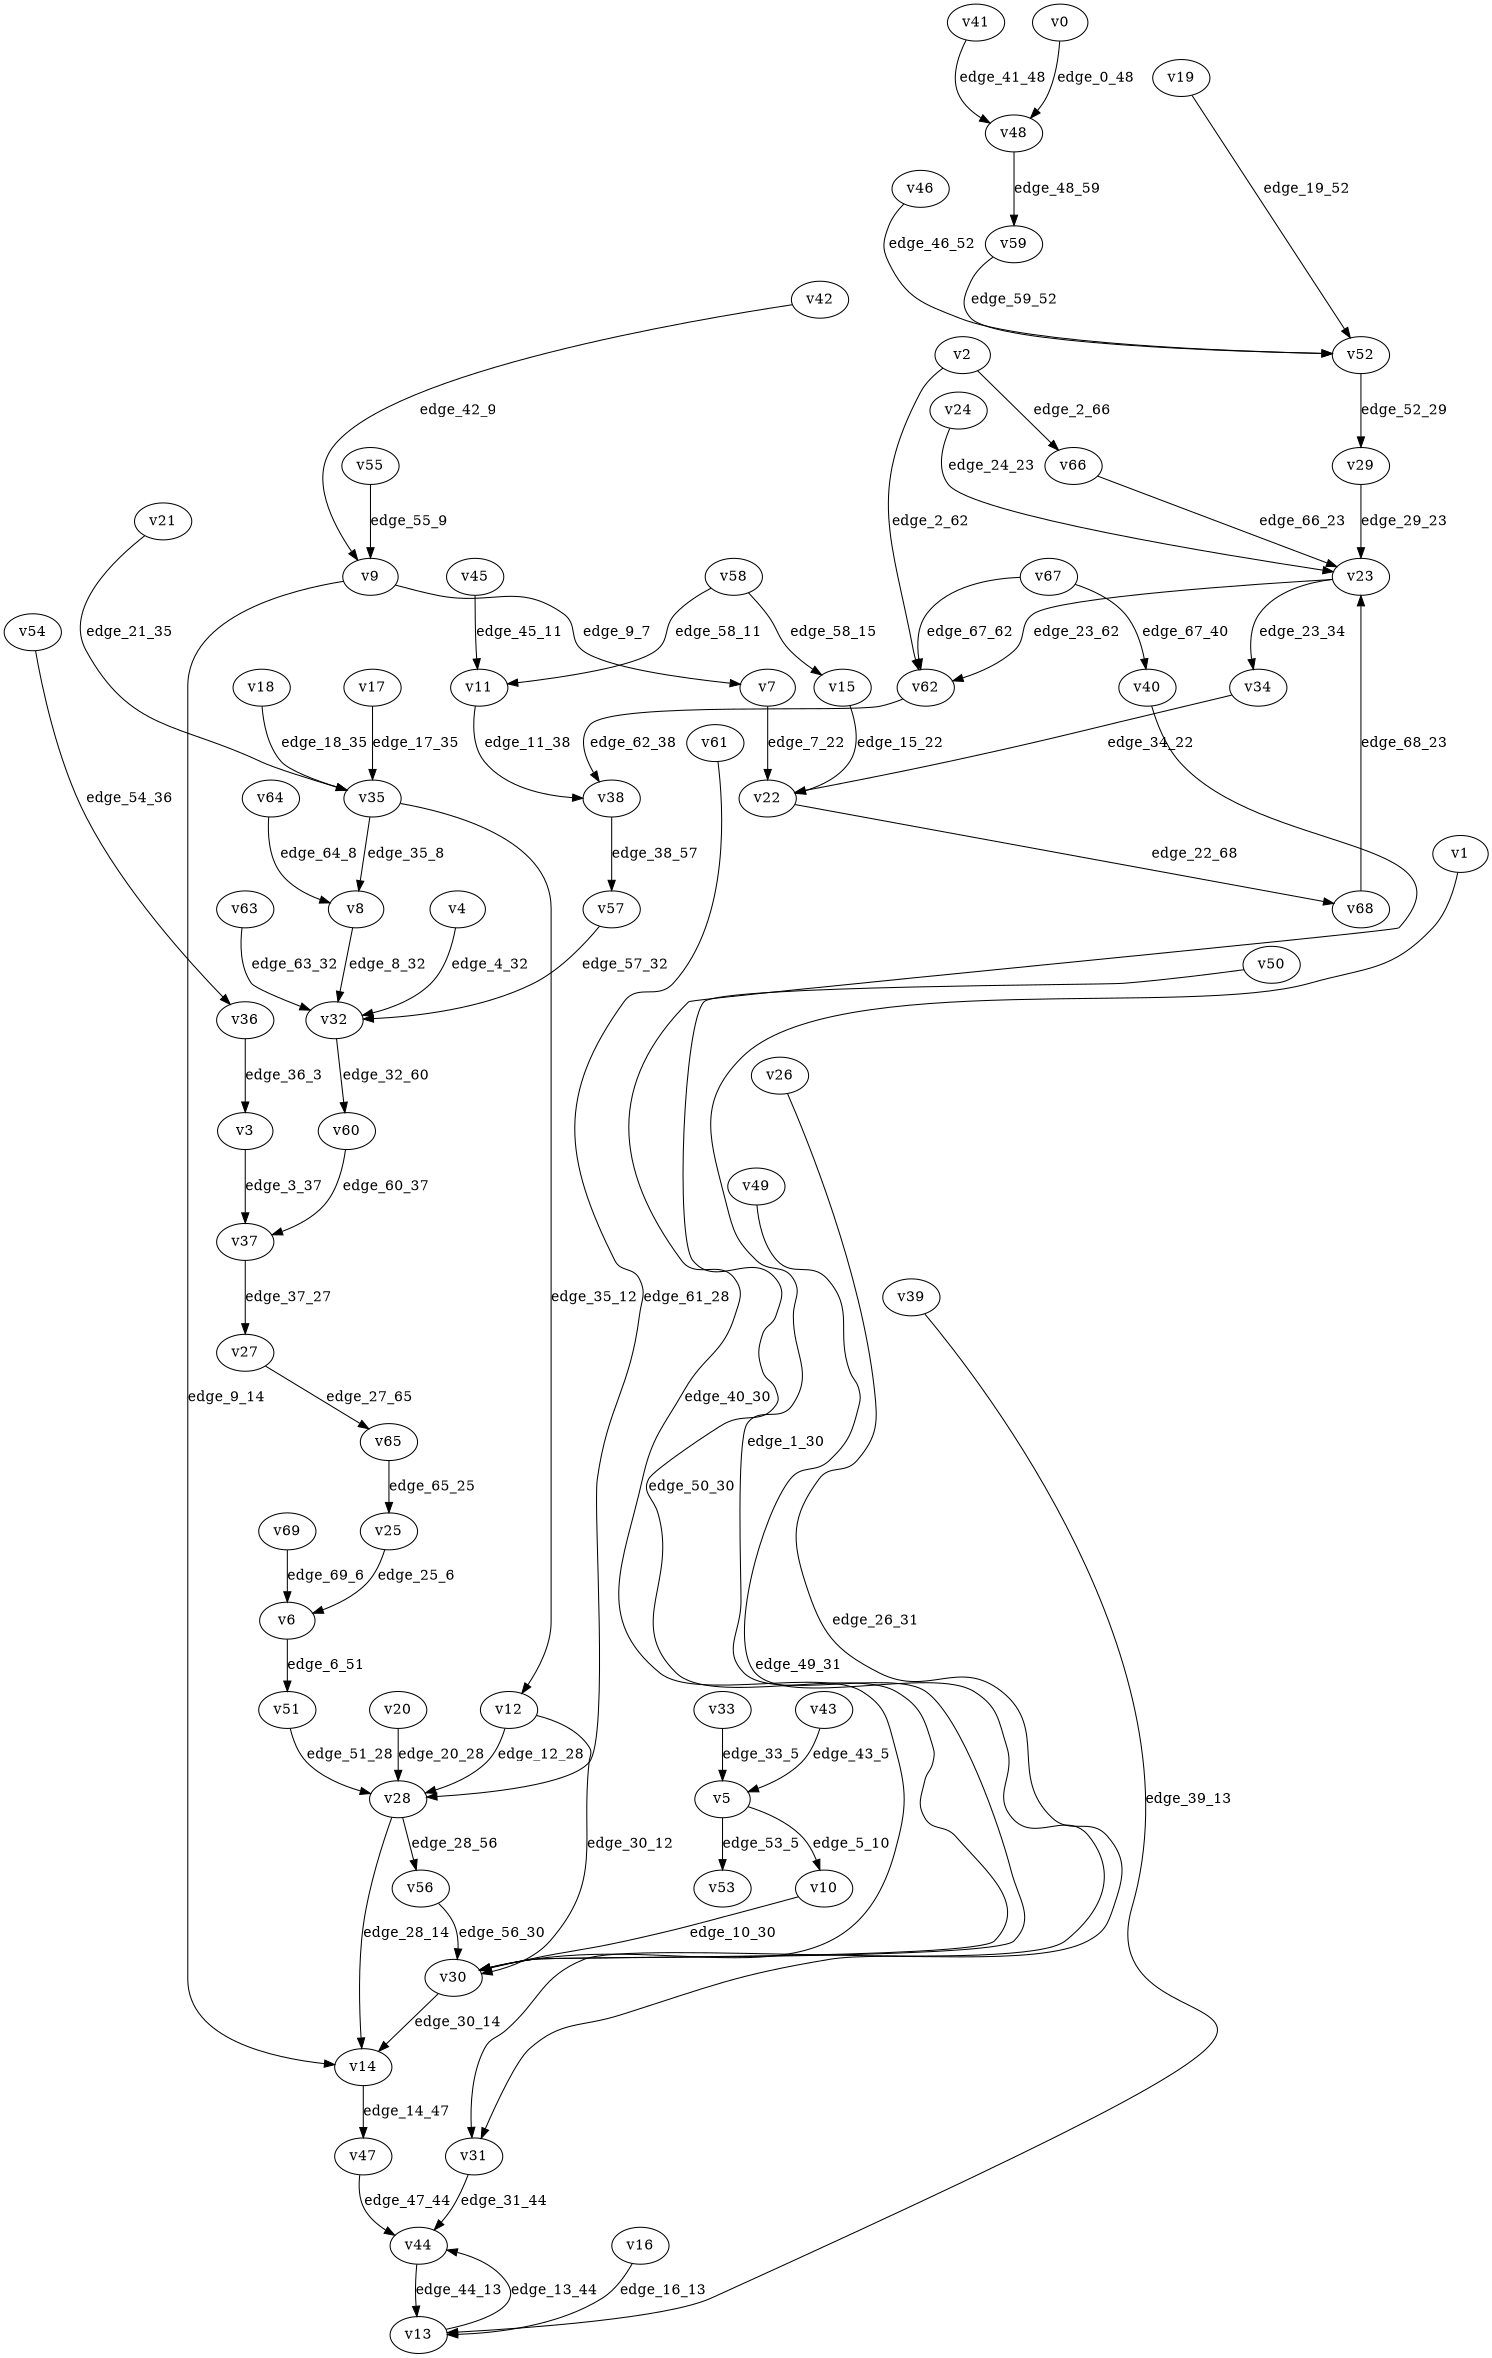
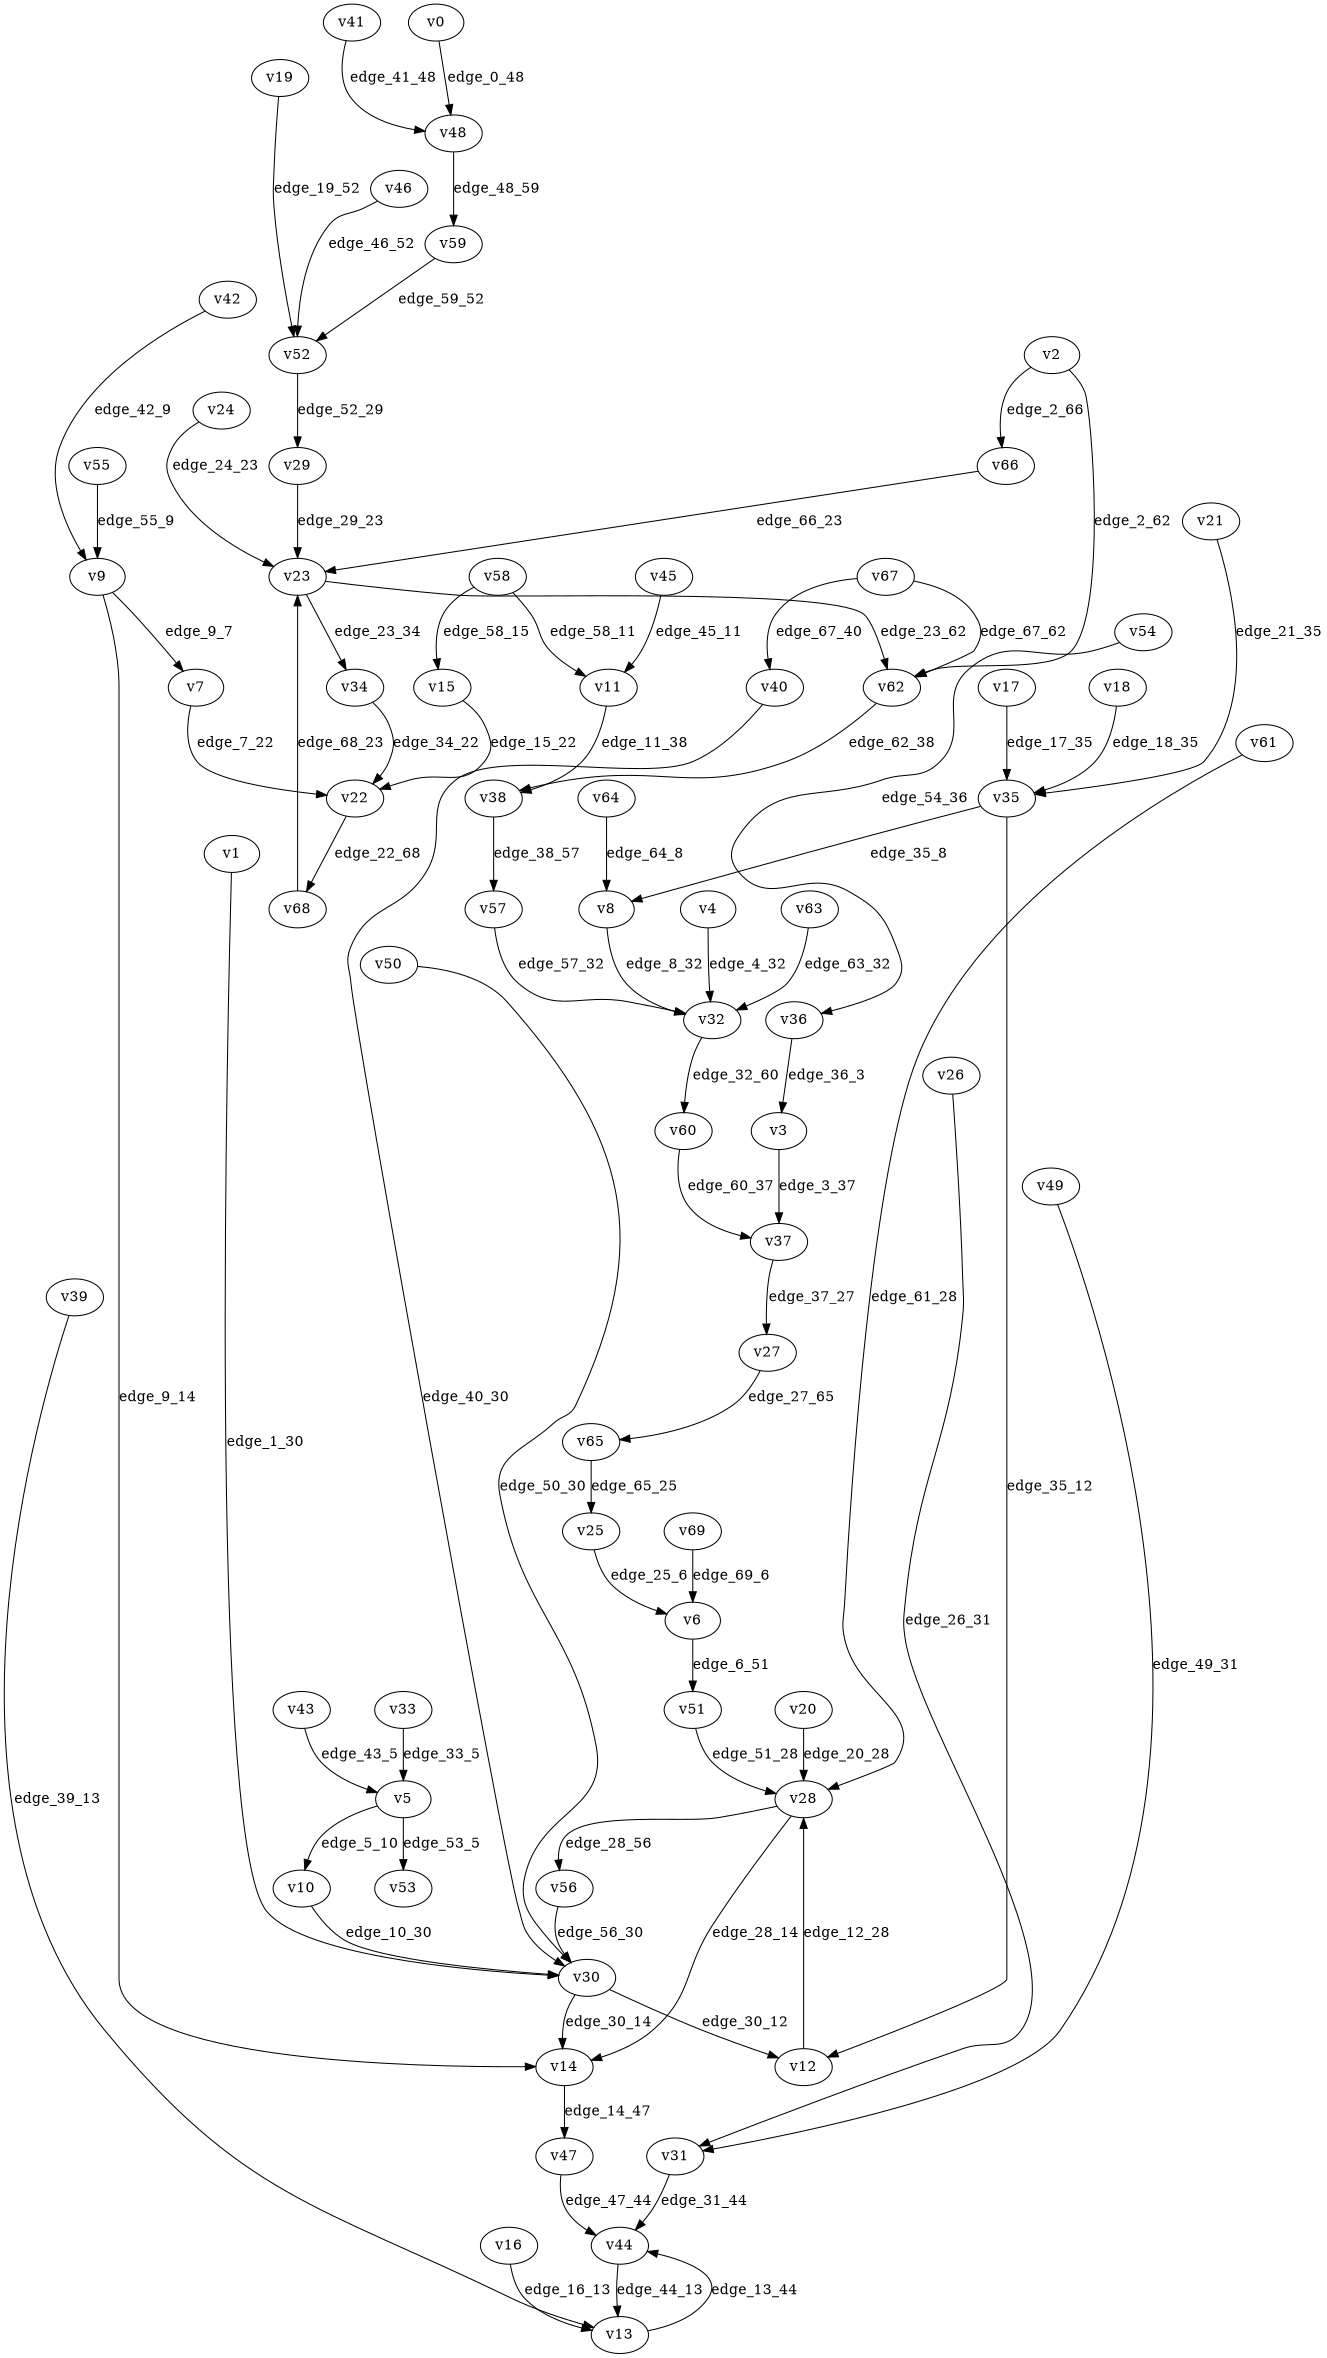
edge "v12" -> "v30": reversed
